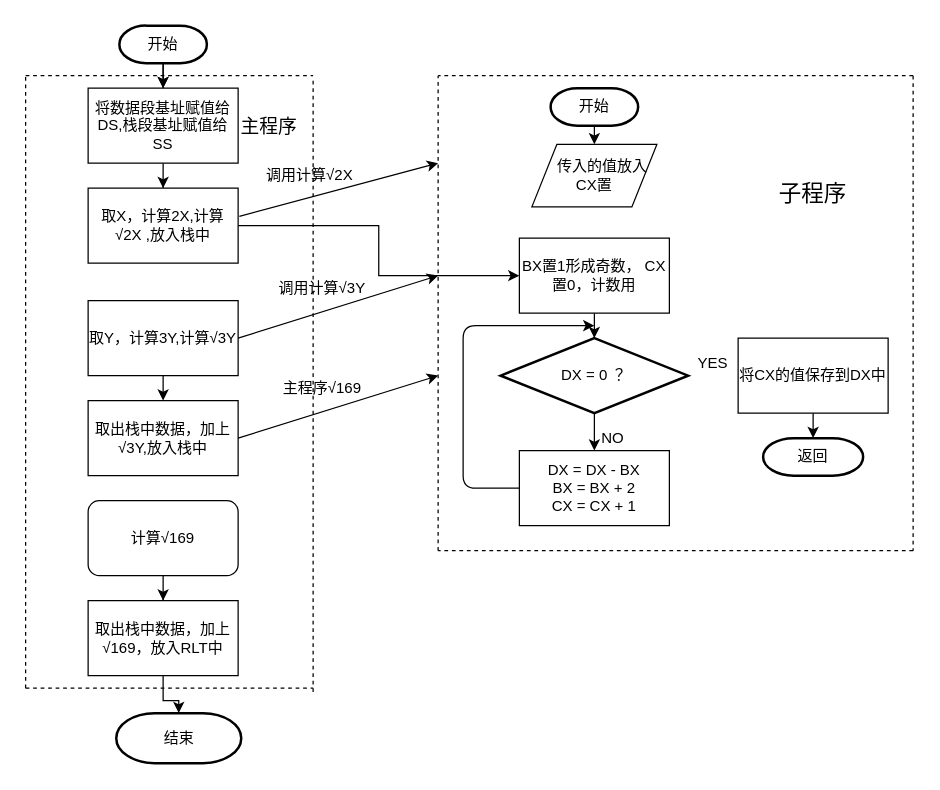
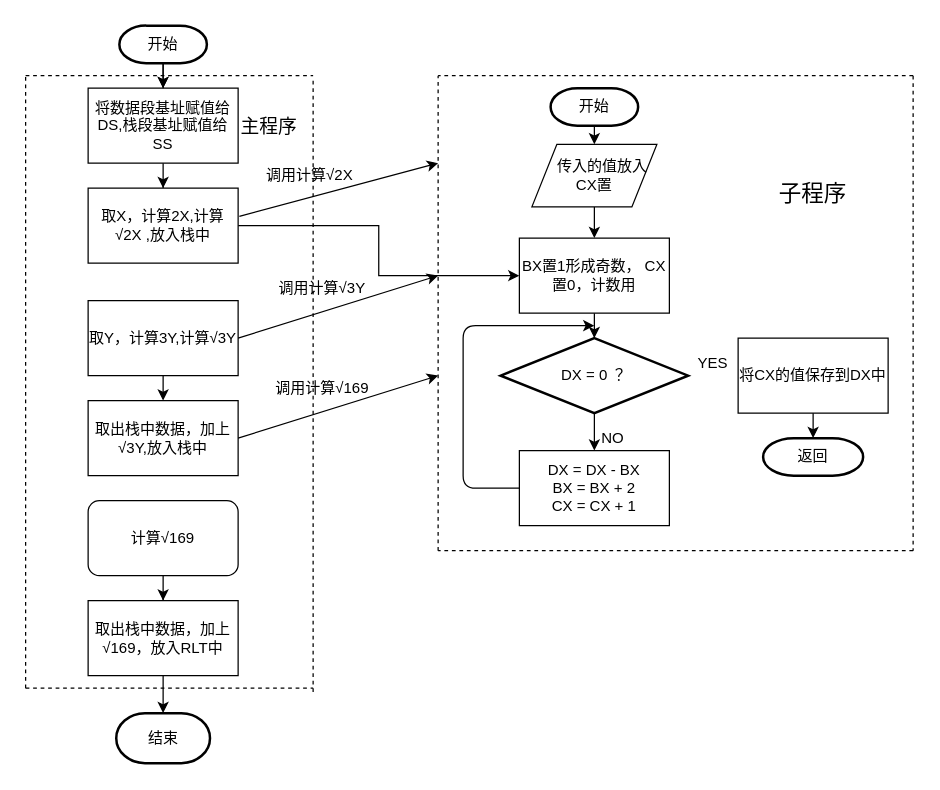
edge "传入的值放入 CX置" -> "BX置1形成奇数， CX置0，计数用": added
node "主程序√169": label "主程序√169" -> "调用计算√169"
node "结束": size 125x50 -> 94x50
